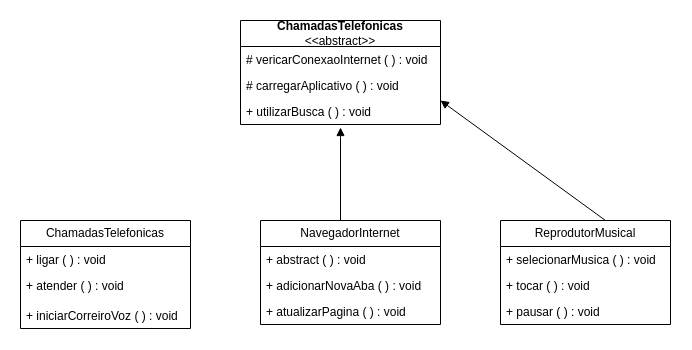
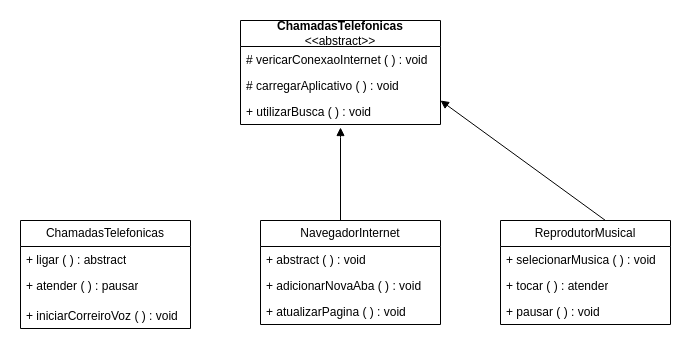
node "+ ligar ( ) : void": label "+ ligar ( ) : void" -> "+ ligar ( ) : abstract"
node "+ atender ( ) : void": label "+ atender ( ) : void" -> "+ atender ( ) : pausar"
node "+ tocar ( ) : void": label "+ tocar ( ) : void" -> "+ tocar ( ) : atender"
